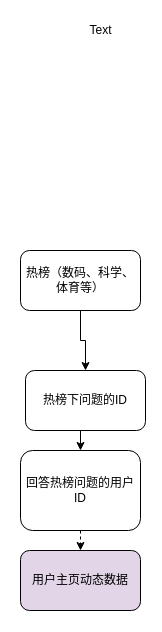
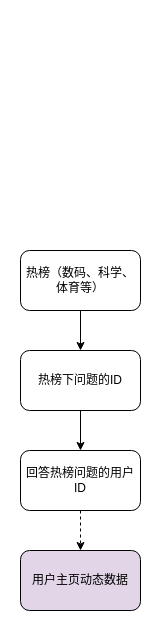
node "Text": removed
node "热榜下问题的ID": moved (86, 401) -> (81, 381)
node "回答热榜问题的用户ID": size 120x80 -> 120x60
